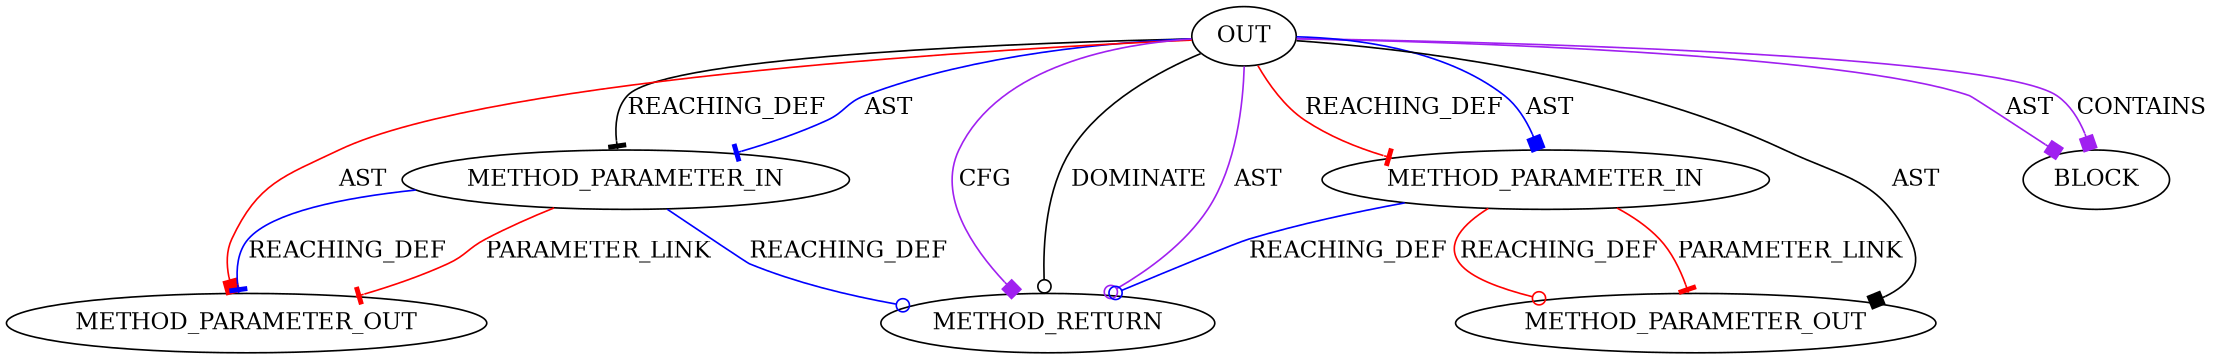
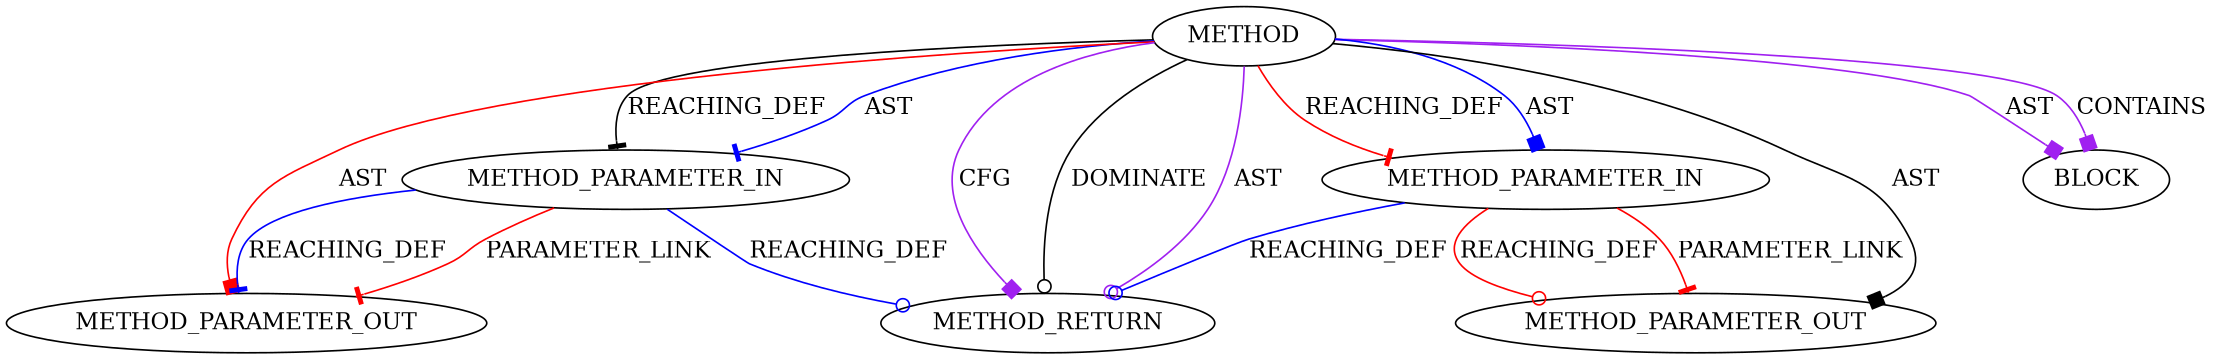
node "OUT": label "OUT" -> "METHOD"
